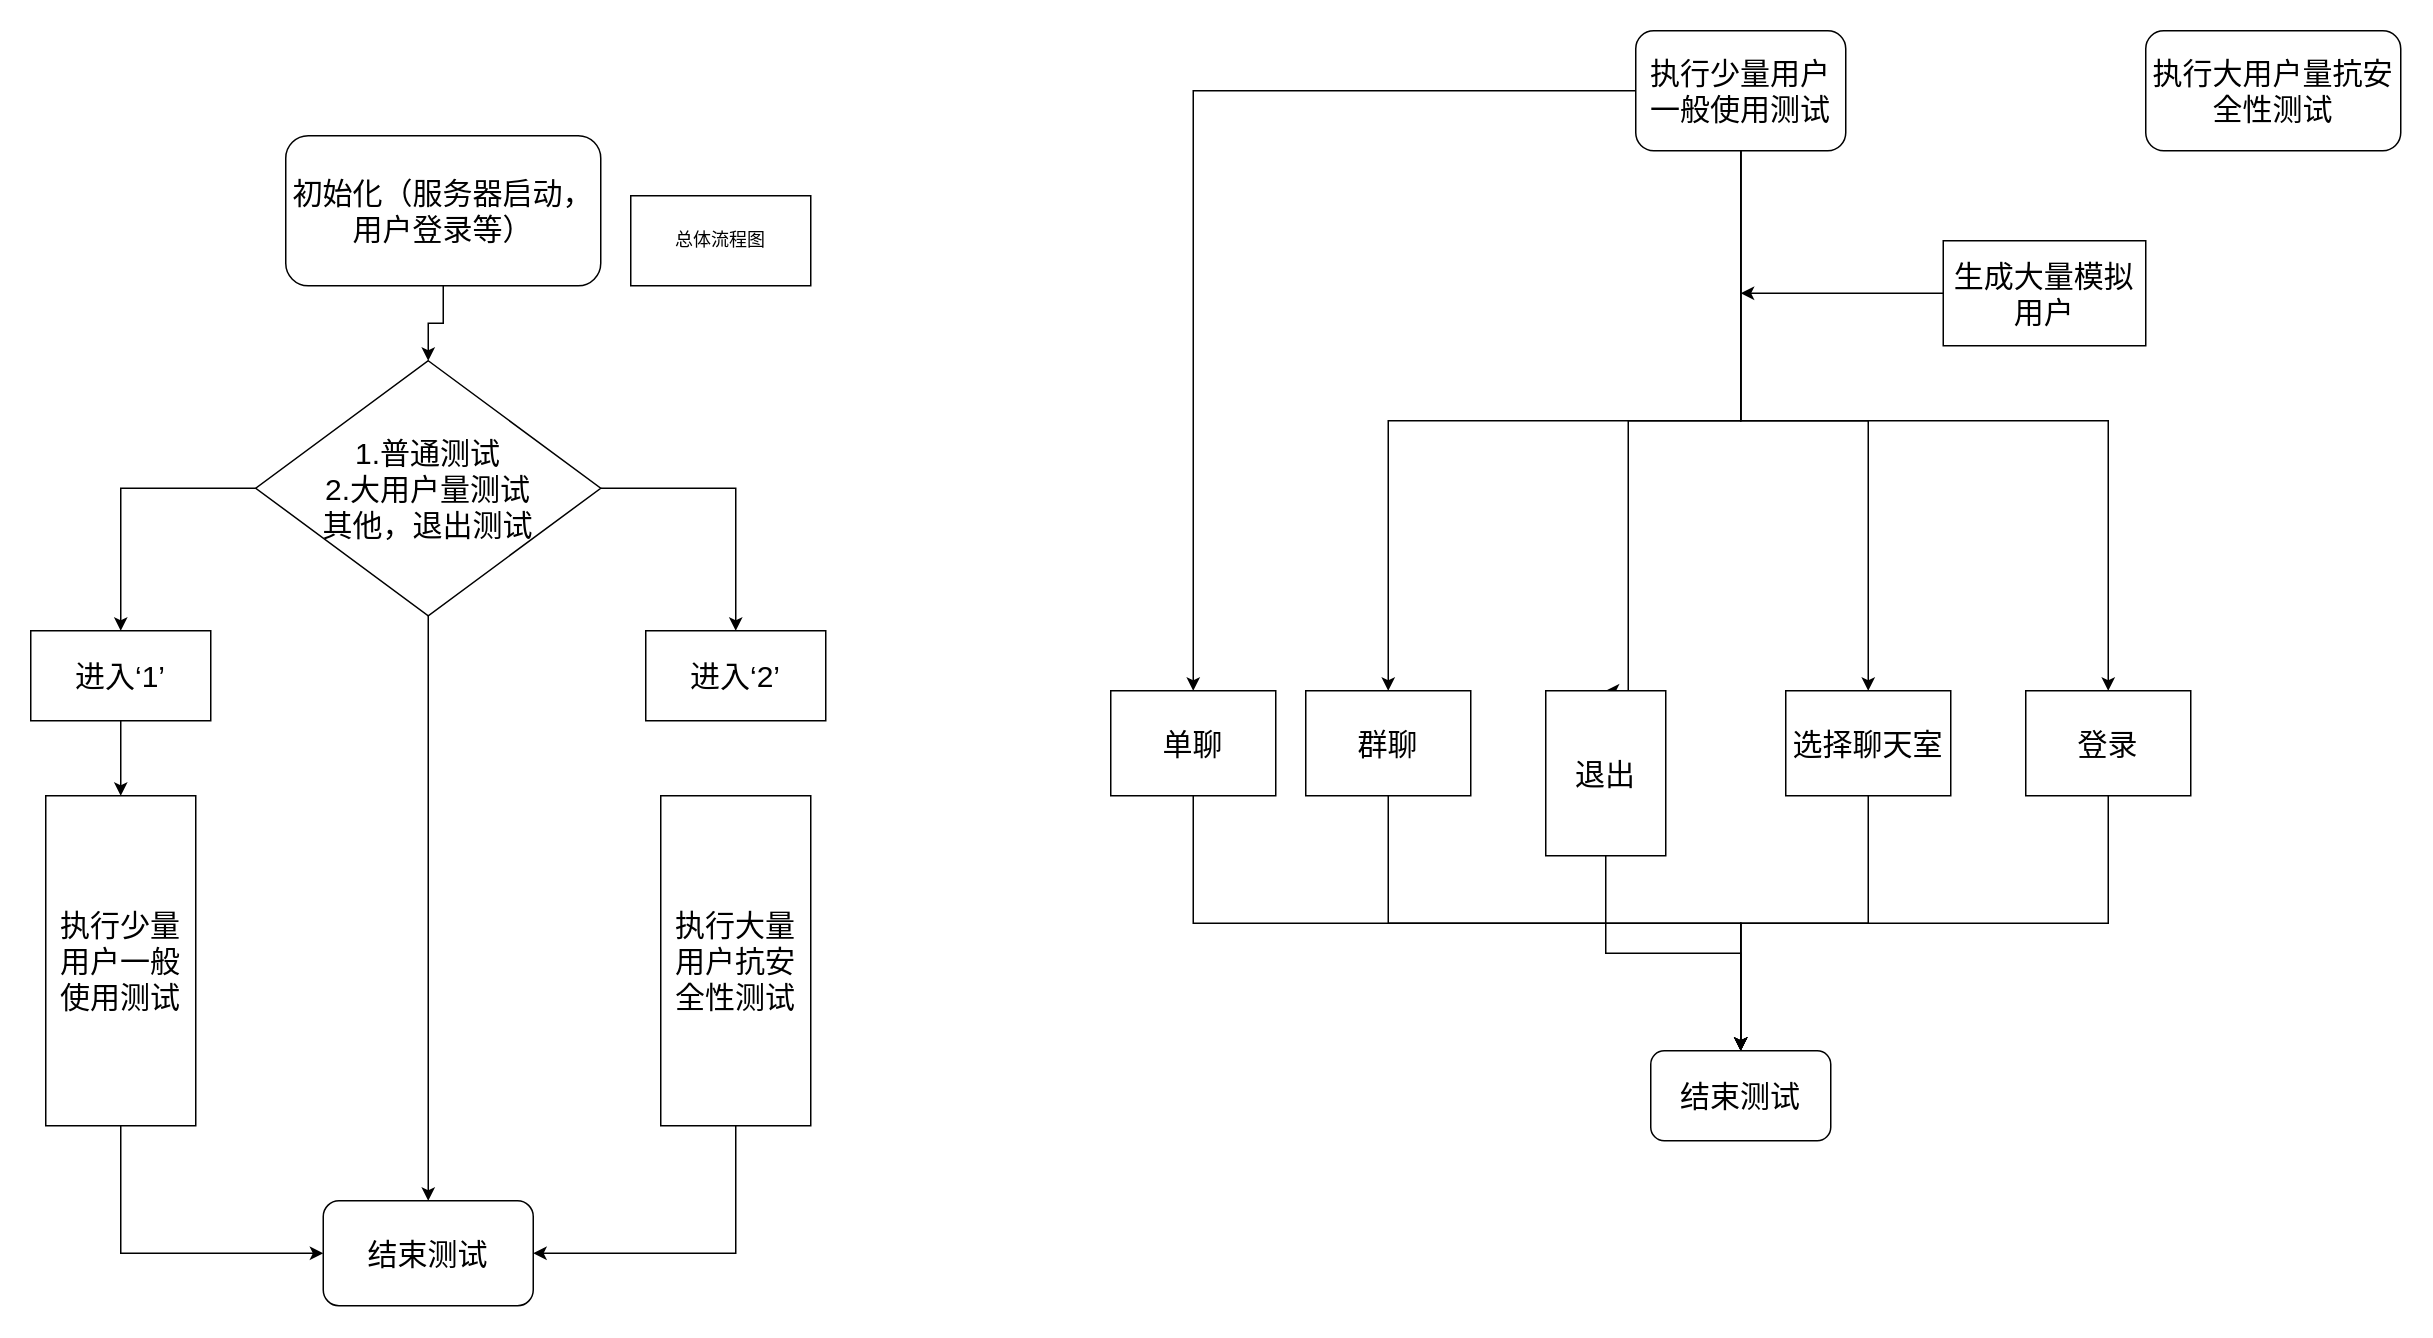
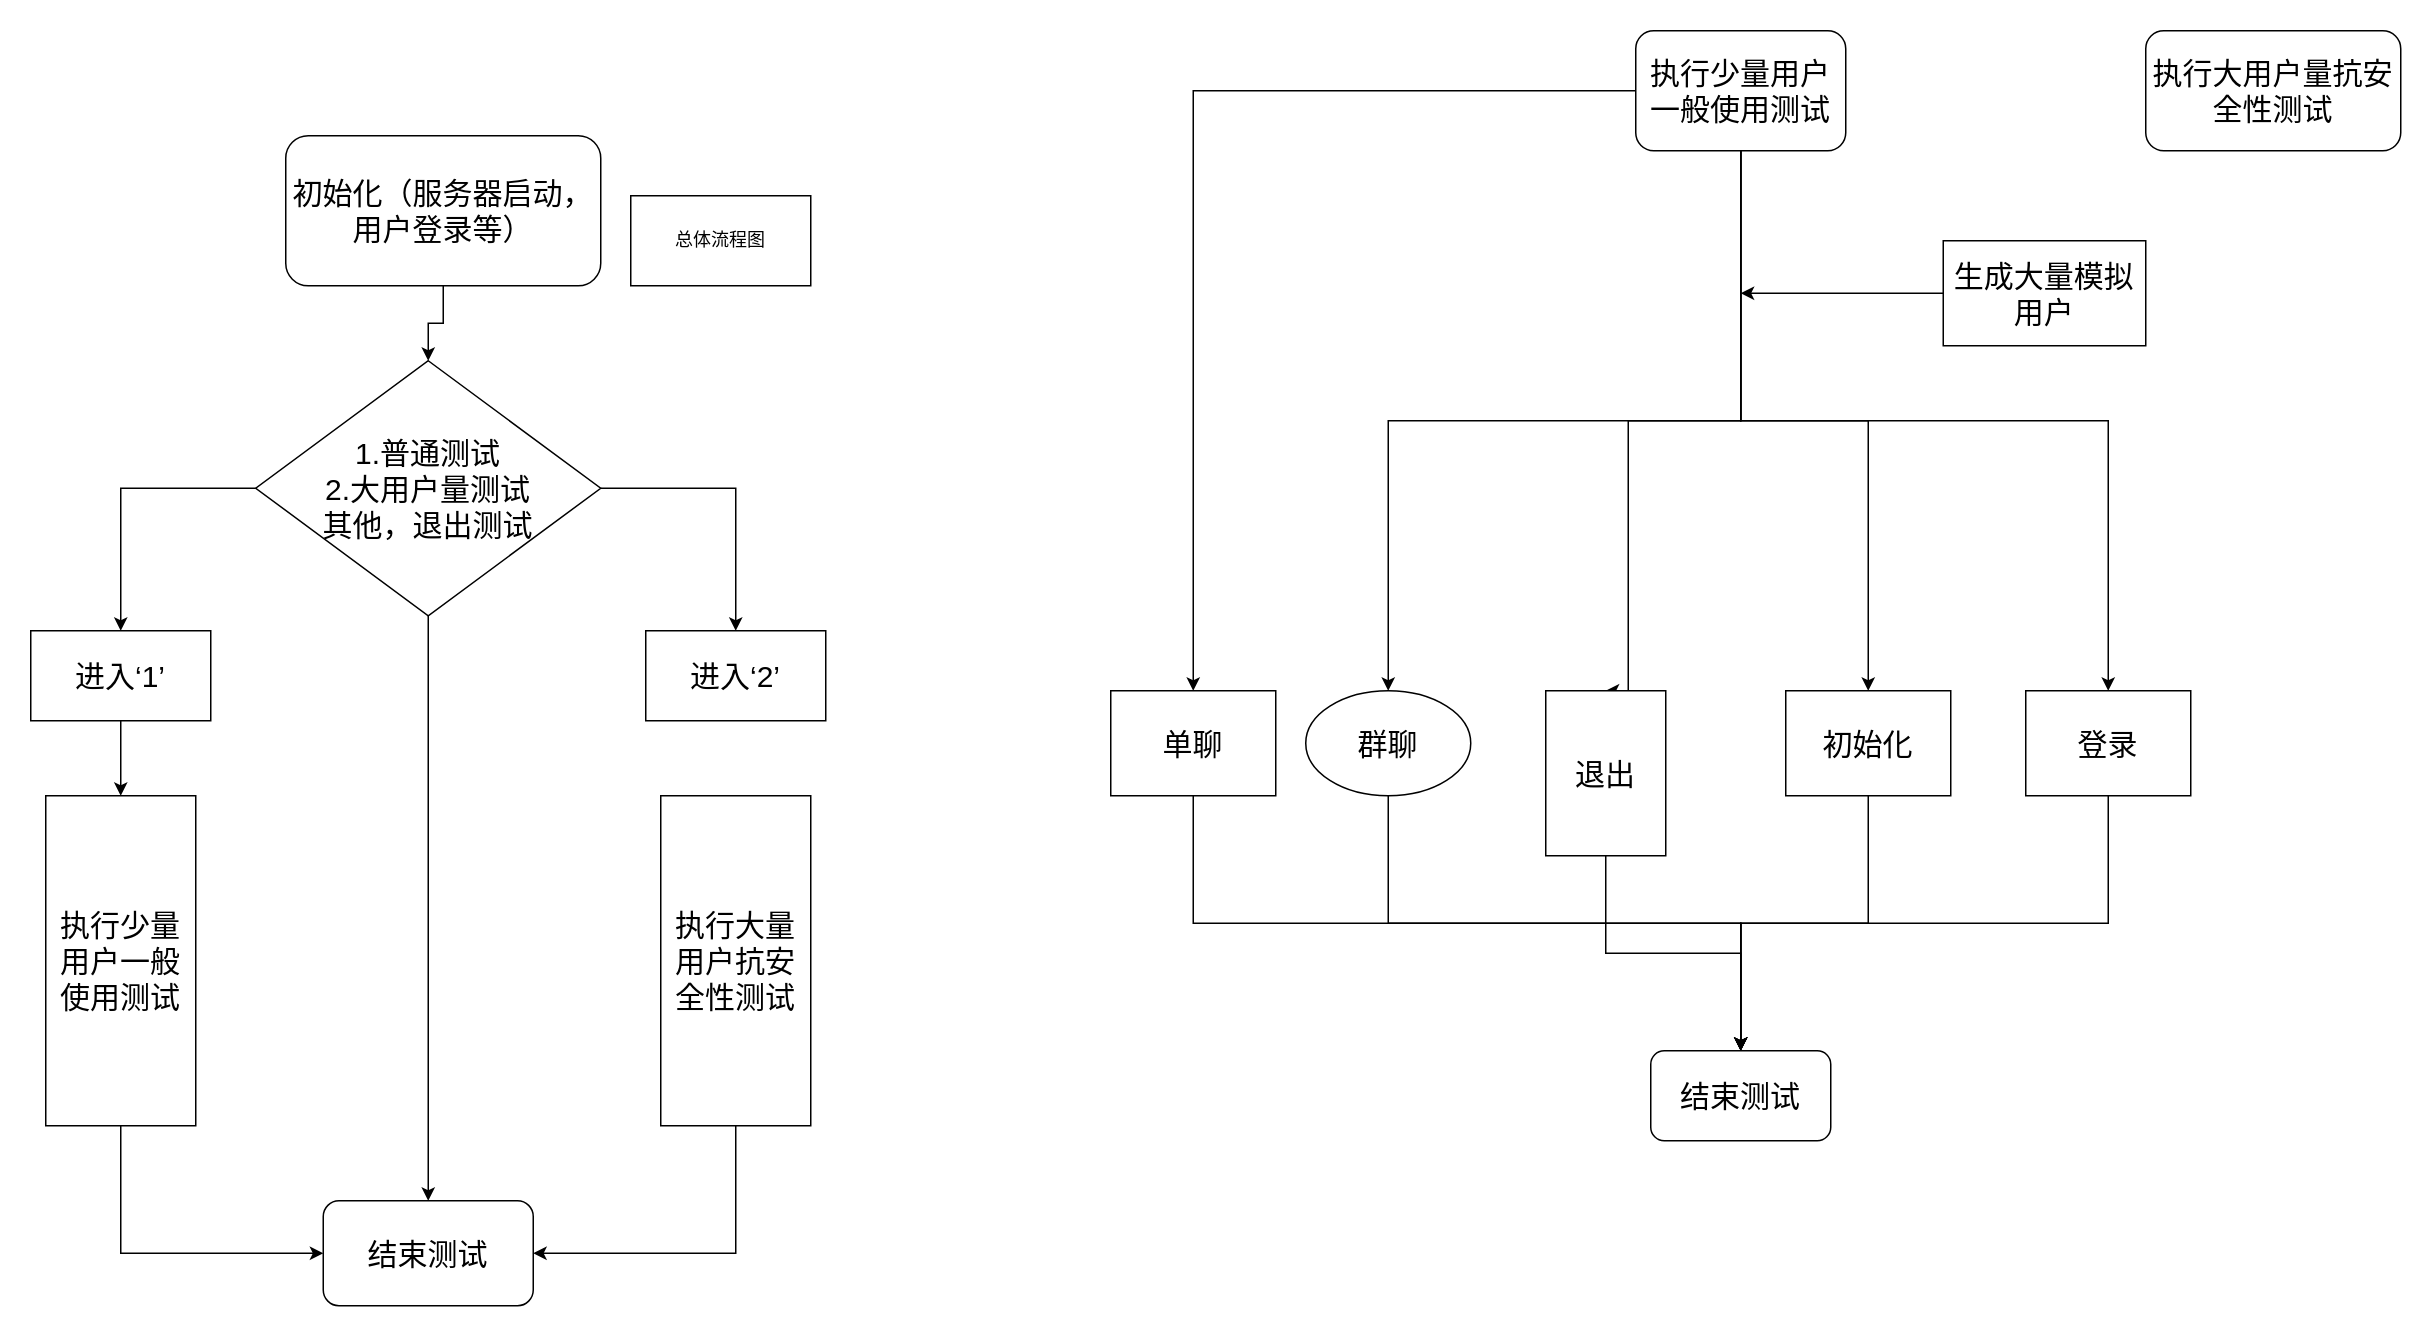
node "群聊": shape rectangle -> ellipse
node "选择聊天室": label "选择聊天室" -> "初始化"
